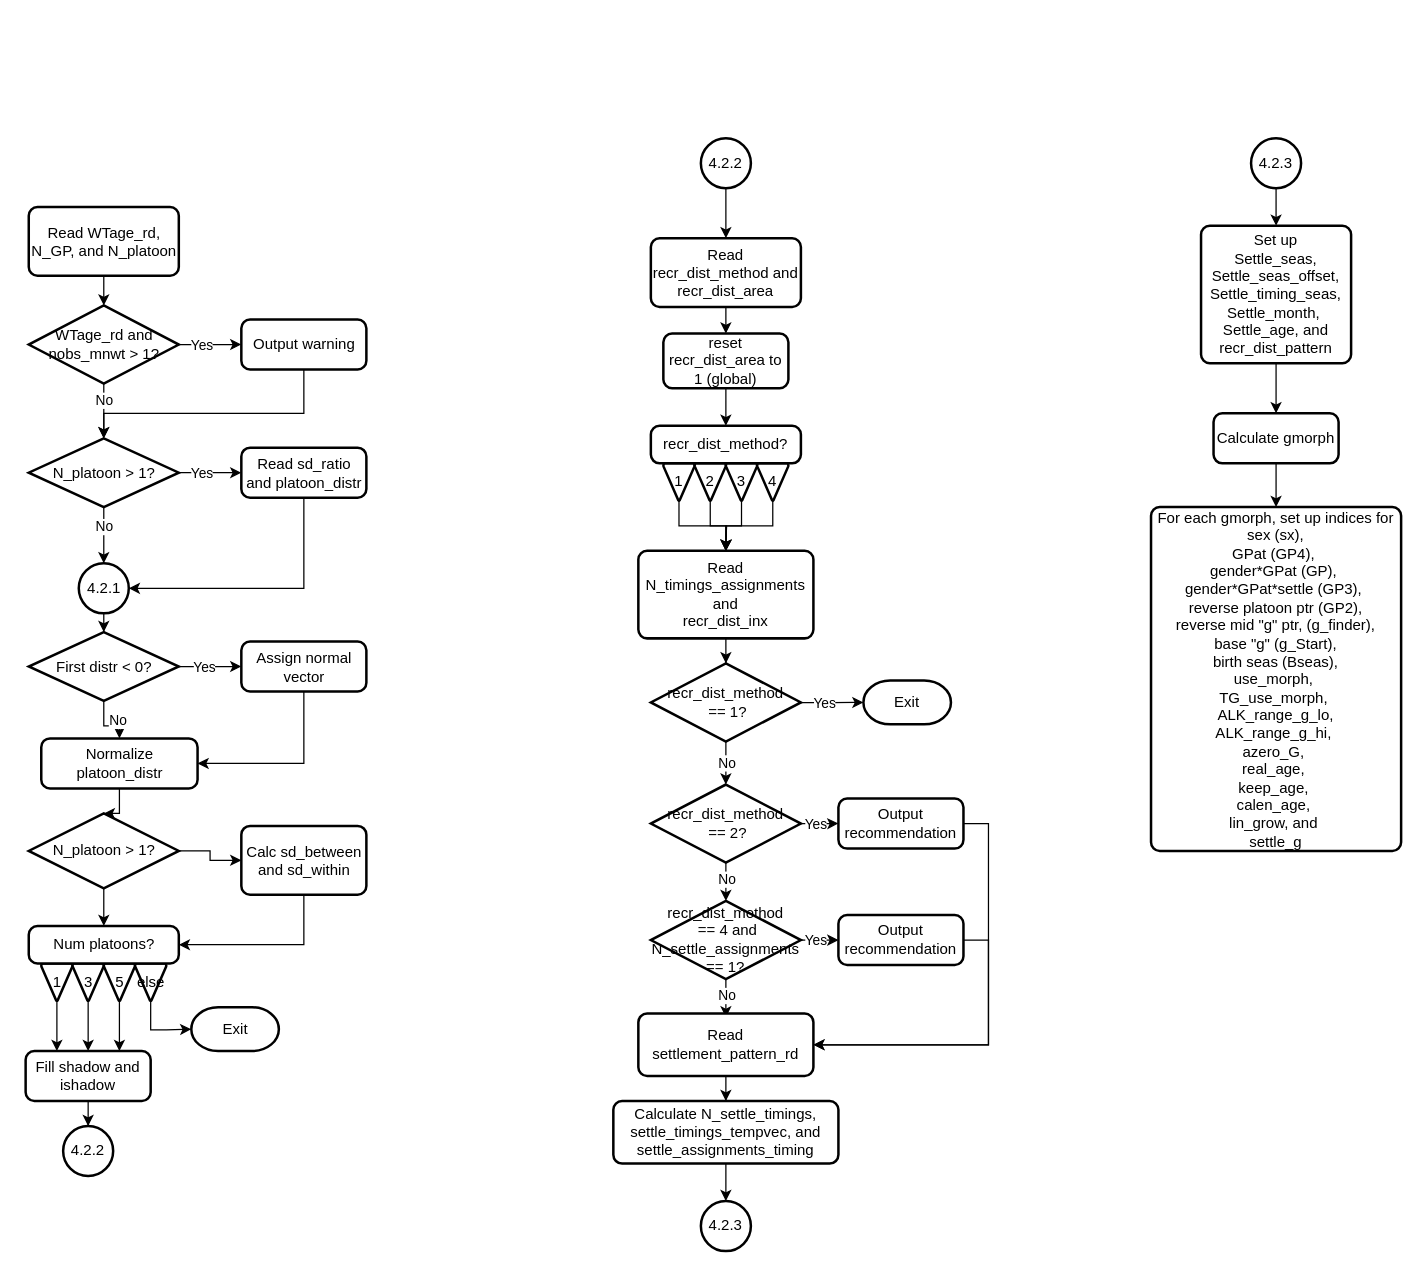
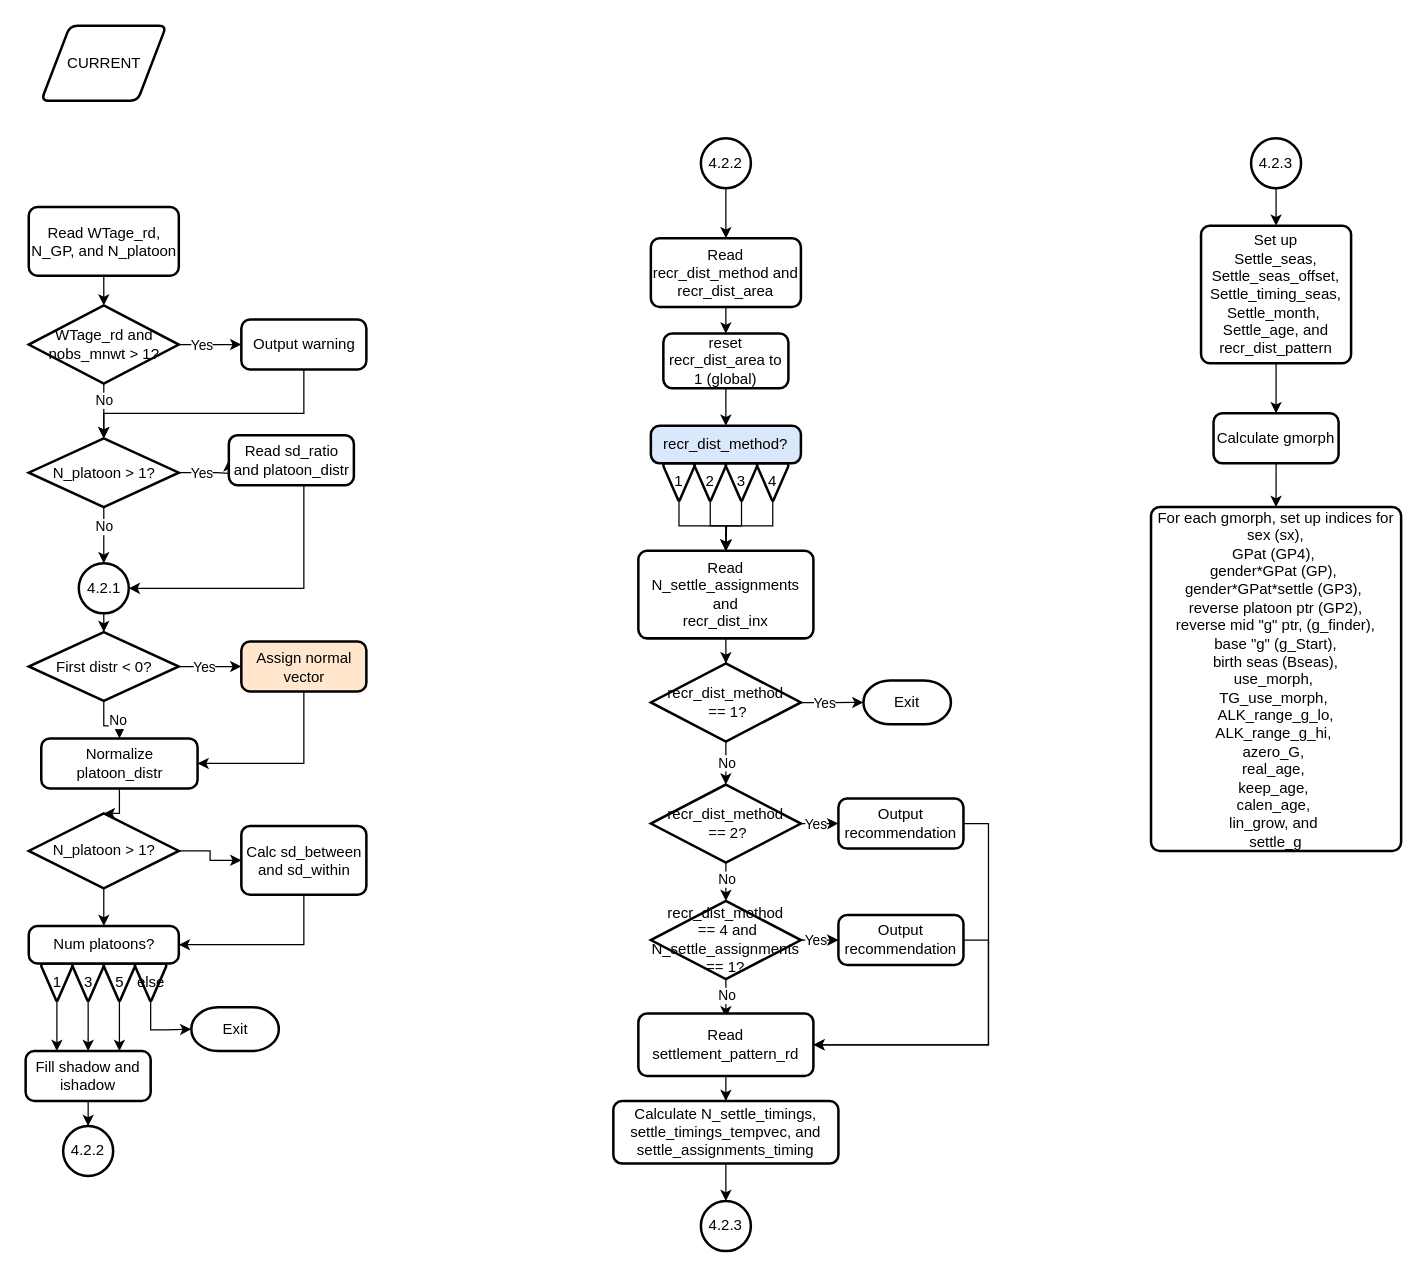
node "CURRENT": added
node "recr_dist_method?": fillcolor #ffffff -> #dae8fc
node "Read sd_ratio and platoon_distr": moved (304, 473) -> (291, 460)
node "Read N_timings_assignments and recr_dist_inx": label "Read N_timings_assignments and recr_dist_inx" -> "Read N_settle_assignments and recr_dist_inx"
node "Assign normal vector": fillcolor #ffffff -> #ffe6cc
